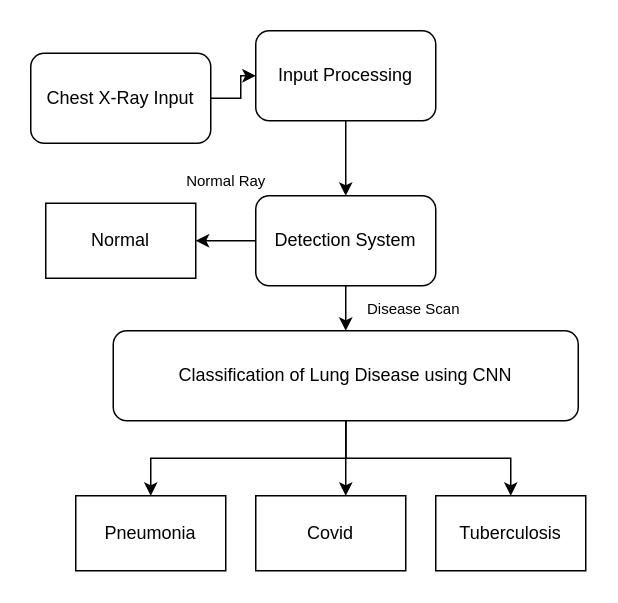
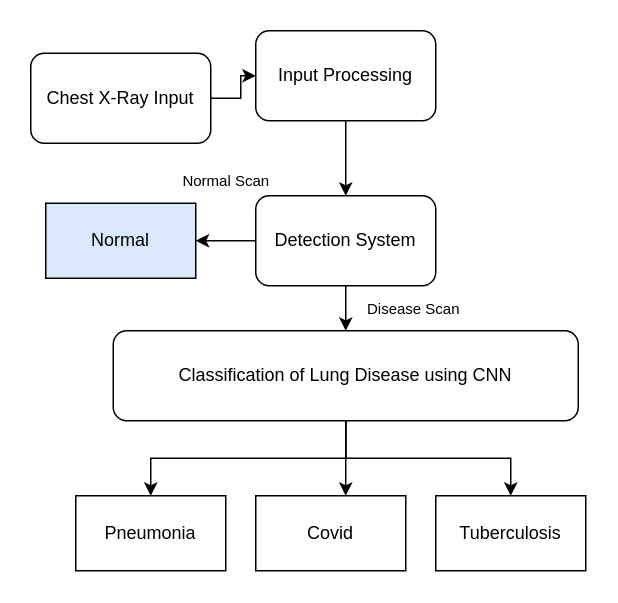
node "Normal Ray": label "Normal Ray" -> "Normal Scan"
node "Normal": fillcolor #ffffff -> #dae8fc
